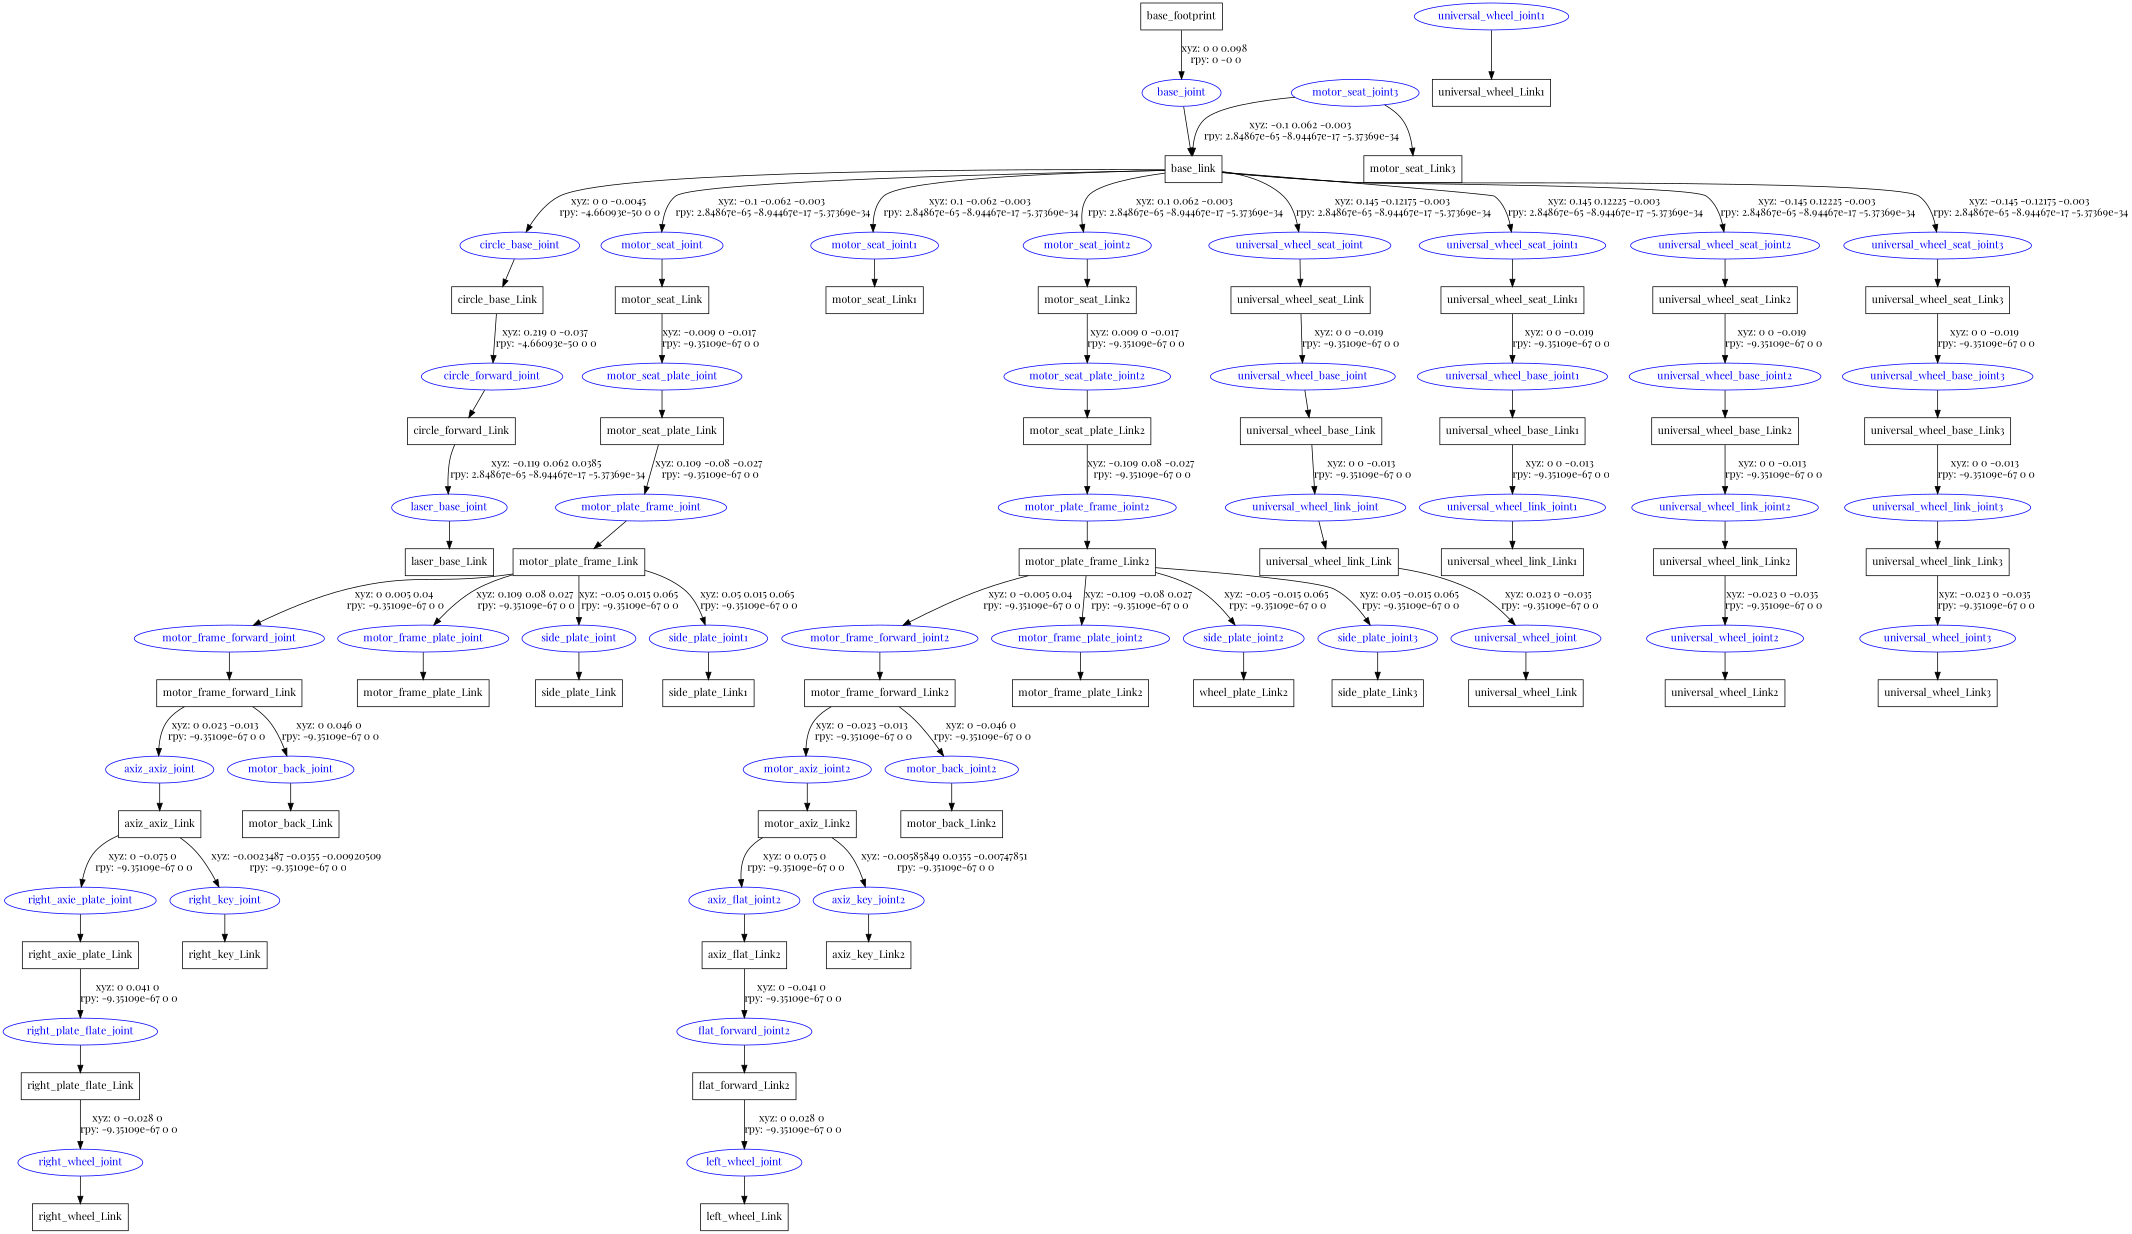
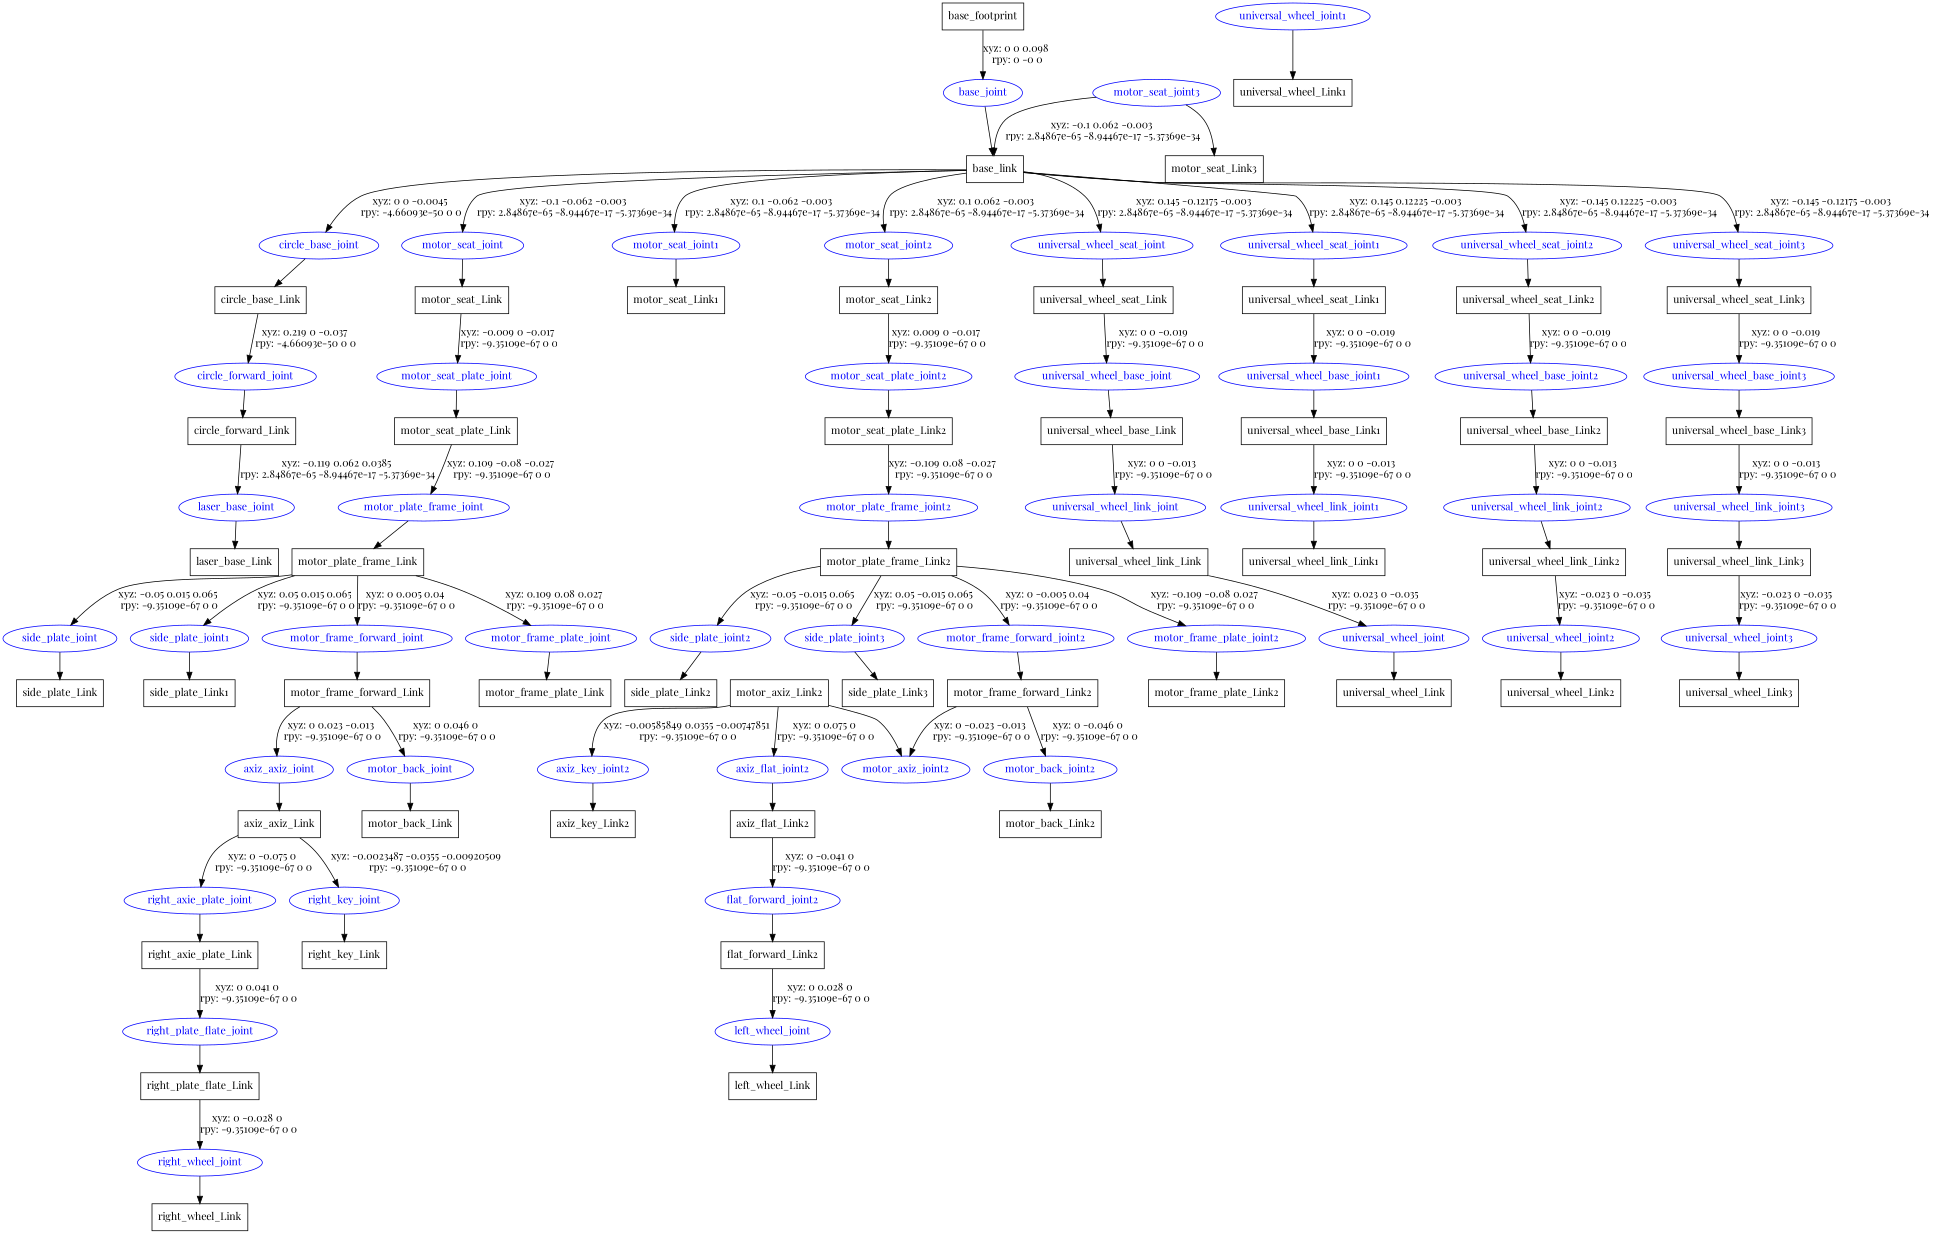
node "wheel_plate_Link2": label "wheel_plate_Link2" -> "side_plate_Link2"
edge "motor_axiz_joint2" -> "motor_axiz_Link2": reversed
